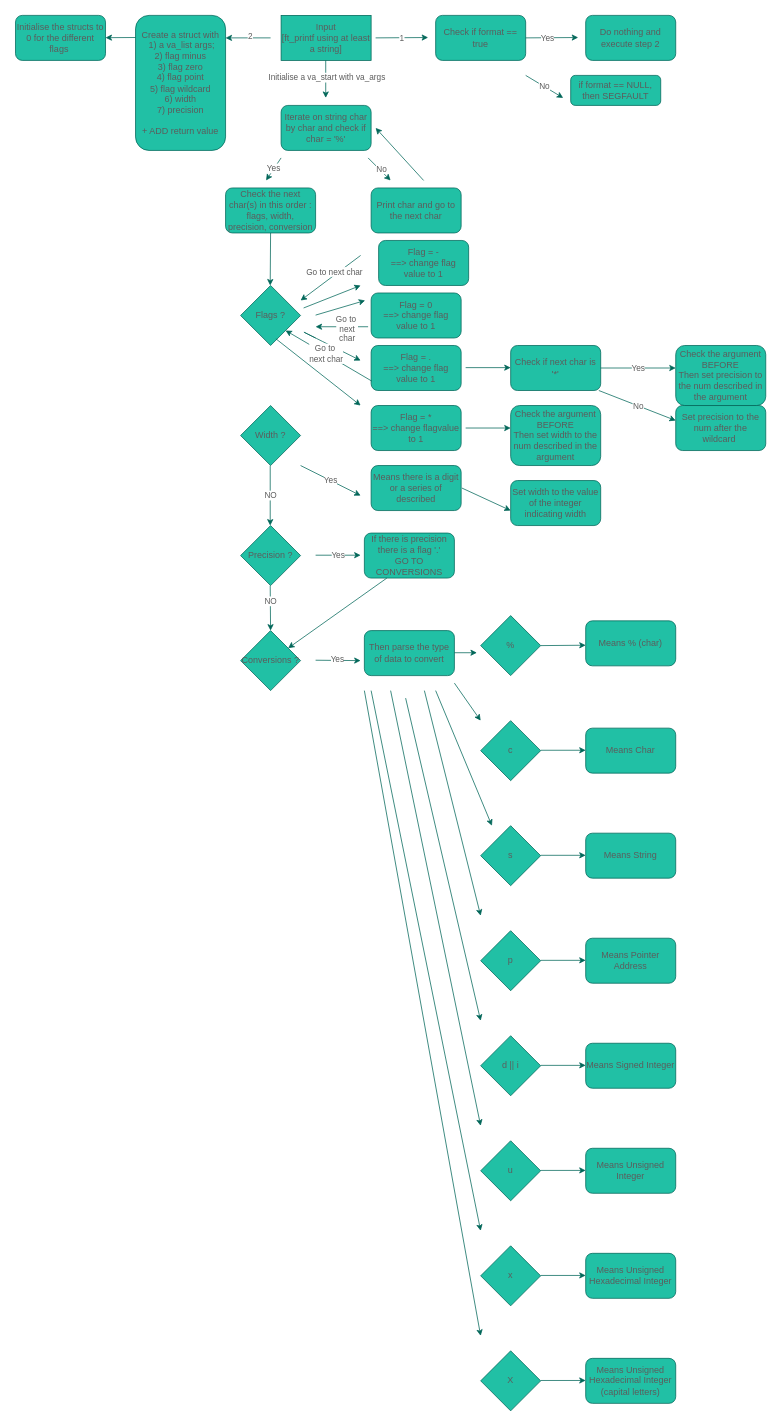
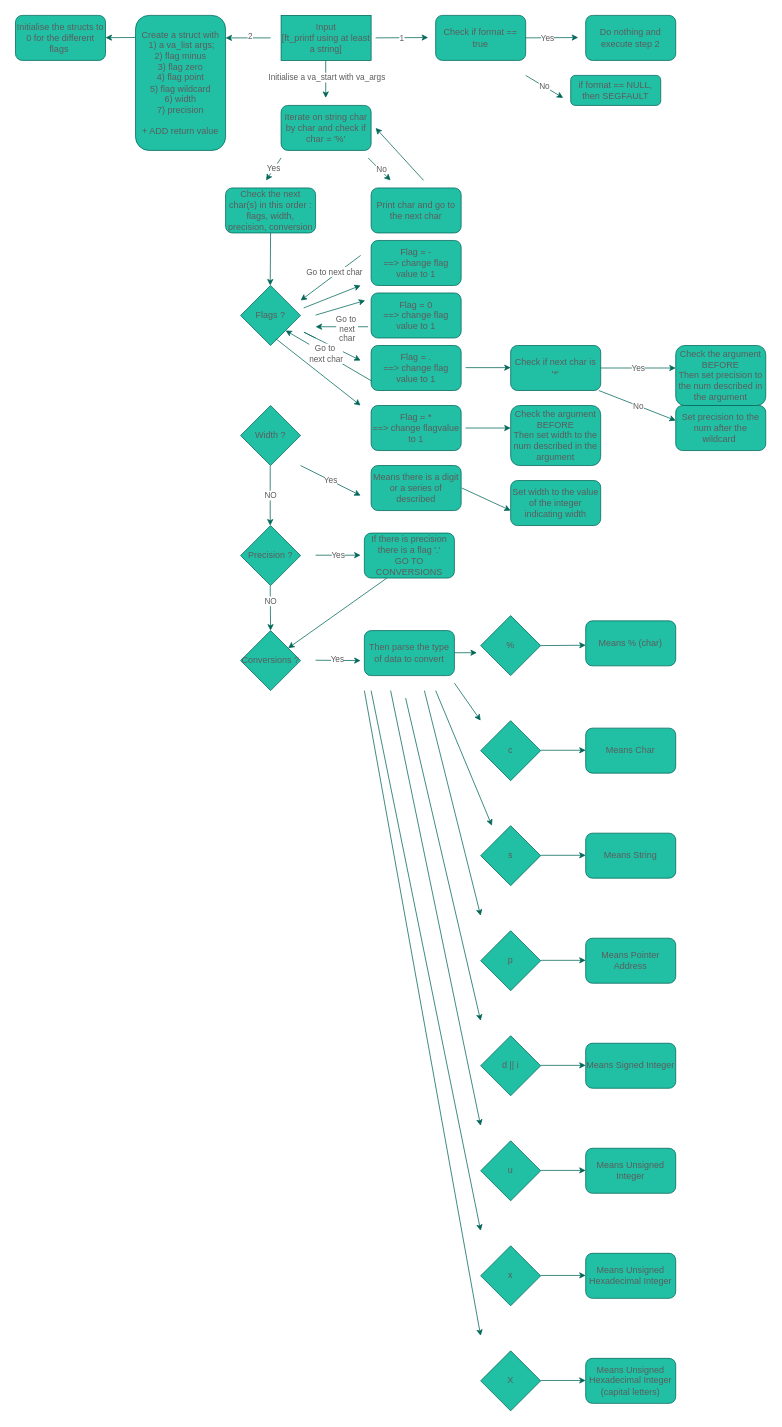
node "Flag = - ==> change flag value to 1": moved (423, 263) -> (416, 263)
